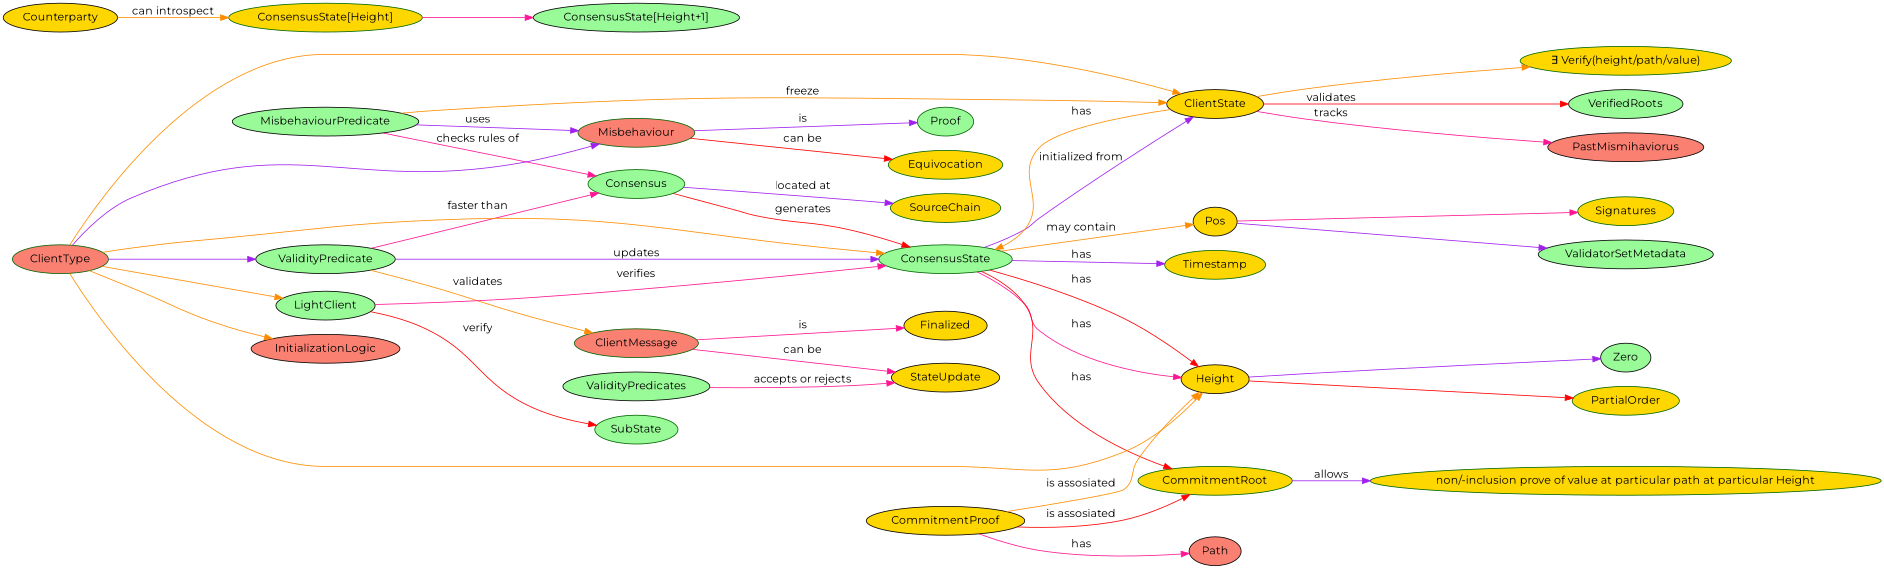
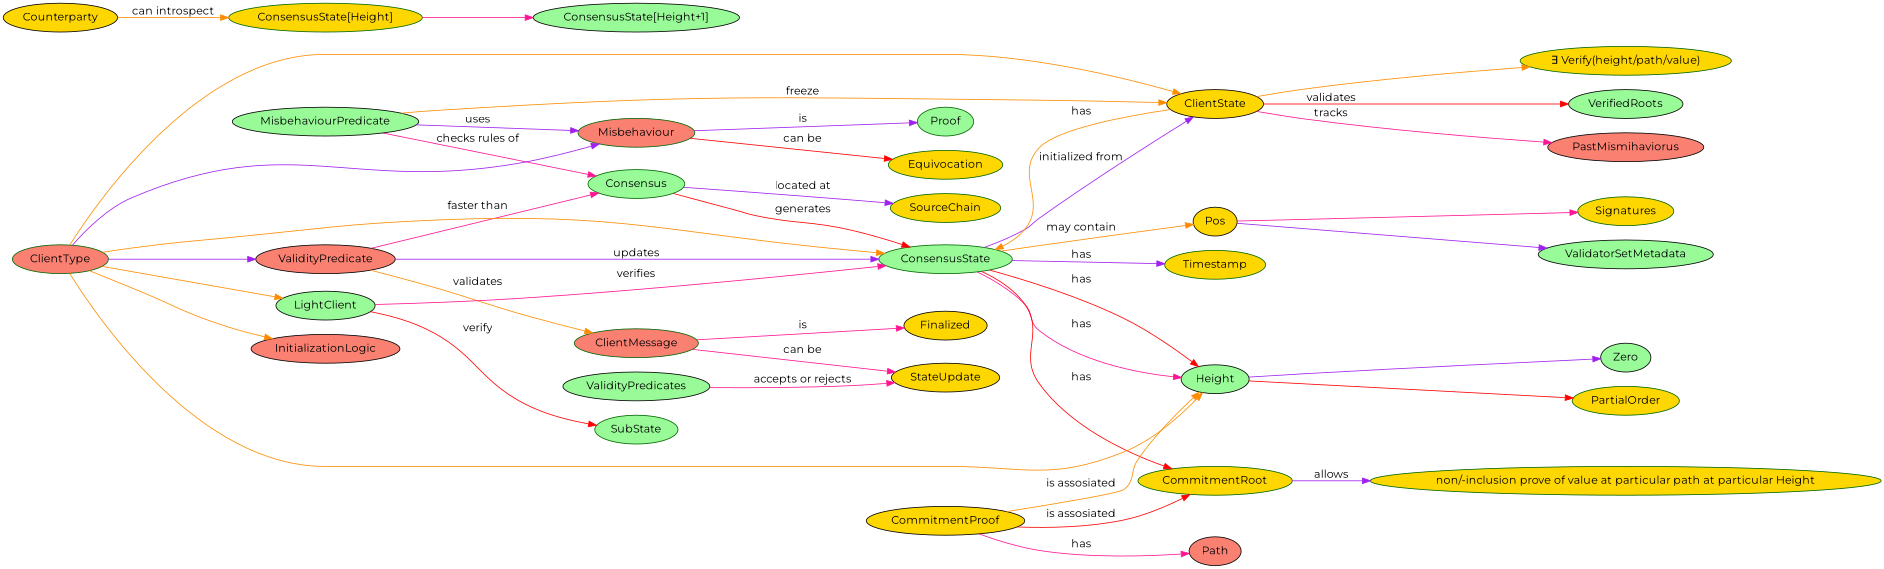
node "ValidityPredicate": fillcolor palegreen -> salmon
node "Height": fillcolor gold -> palegreen
